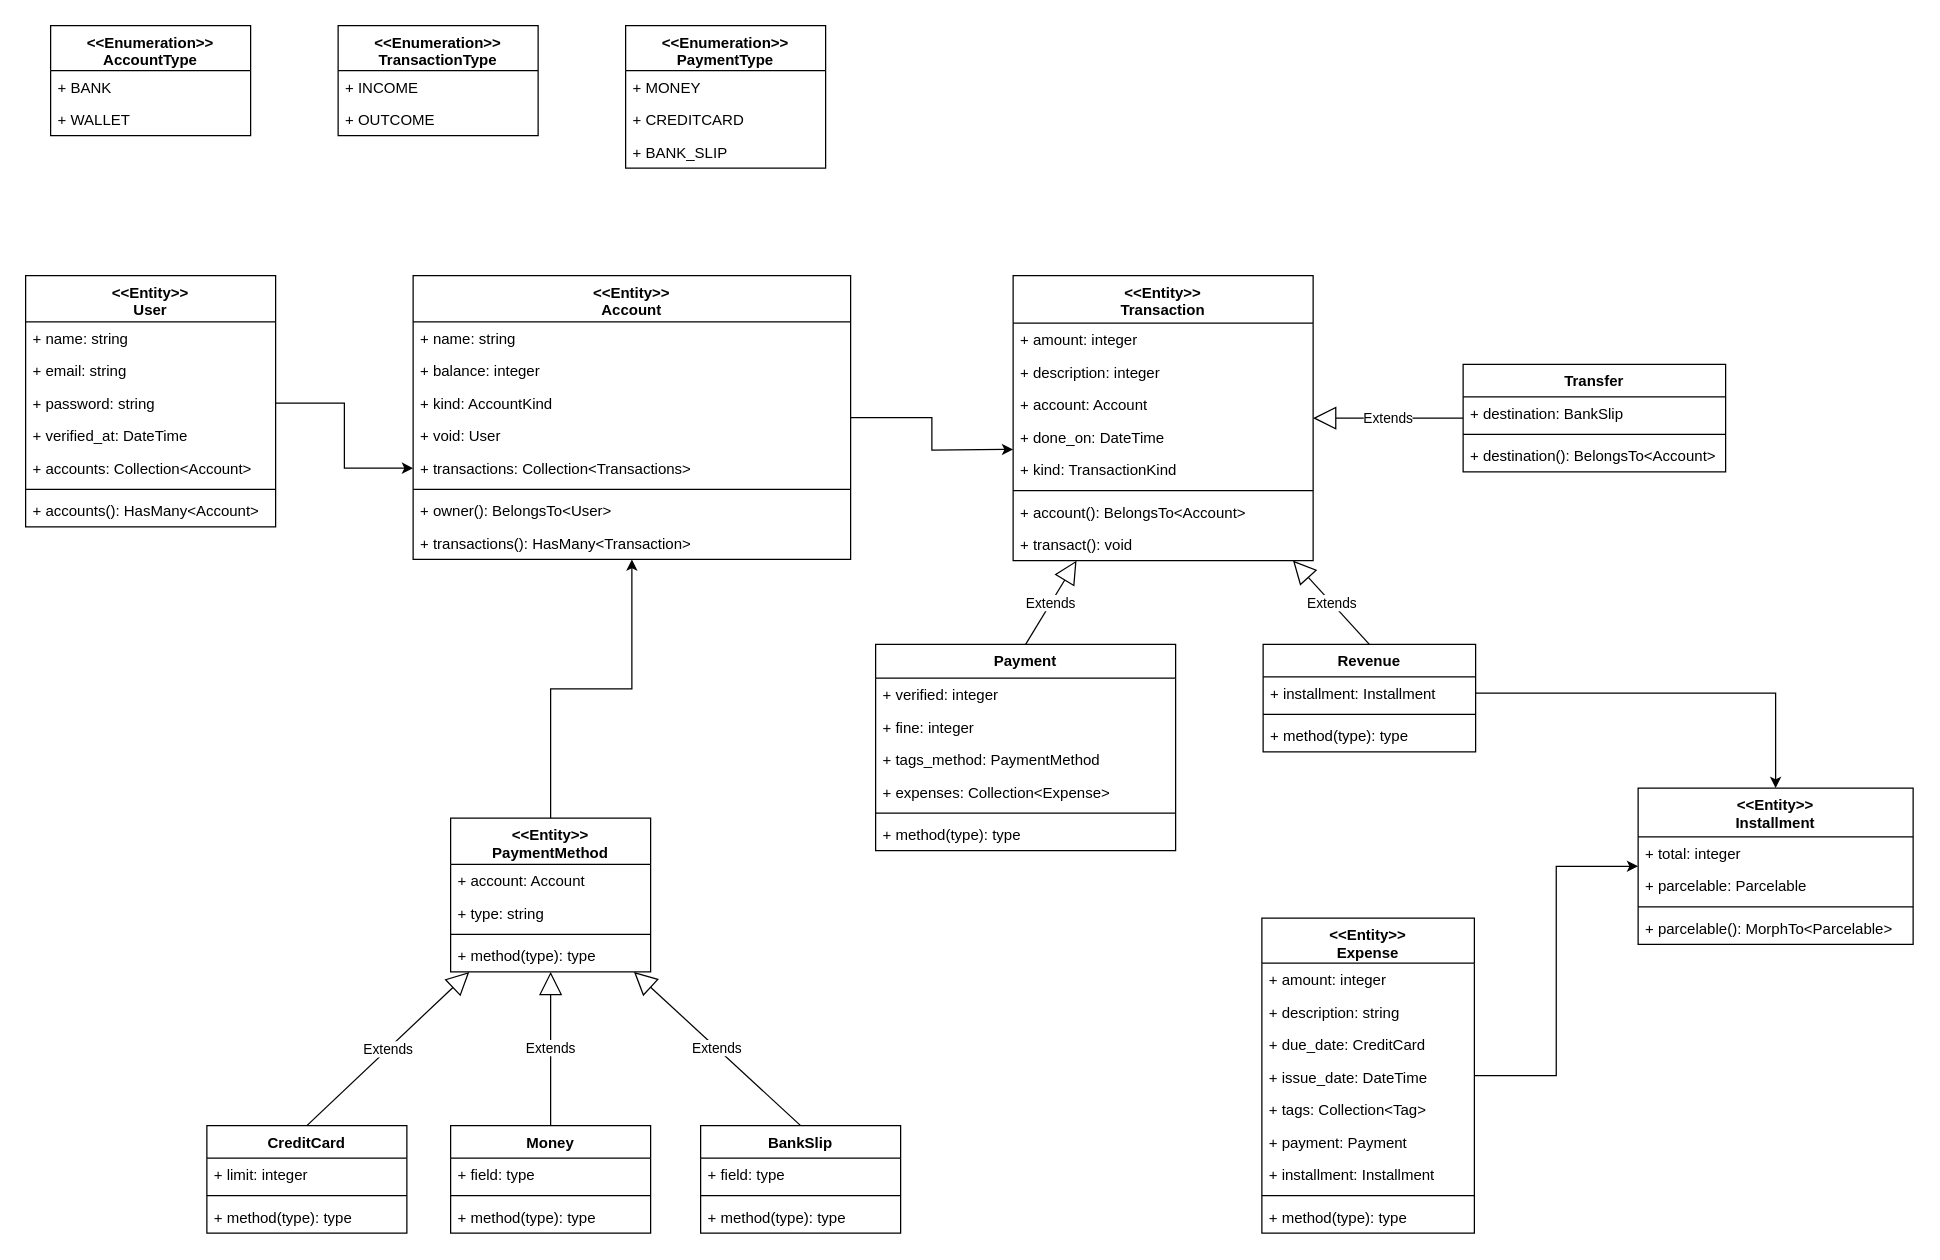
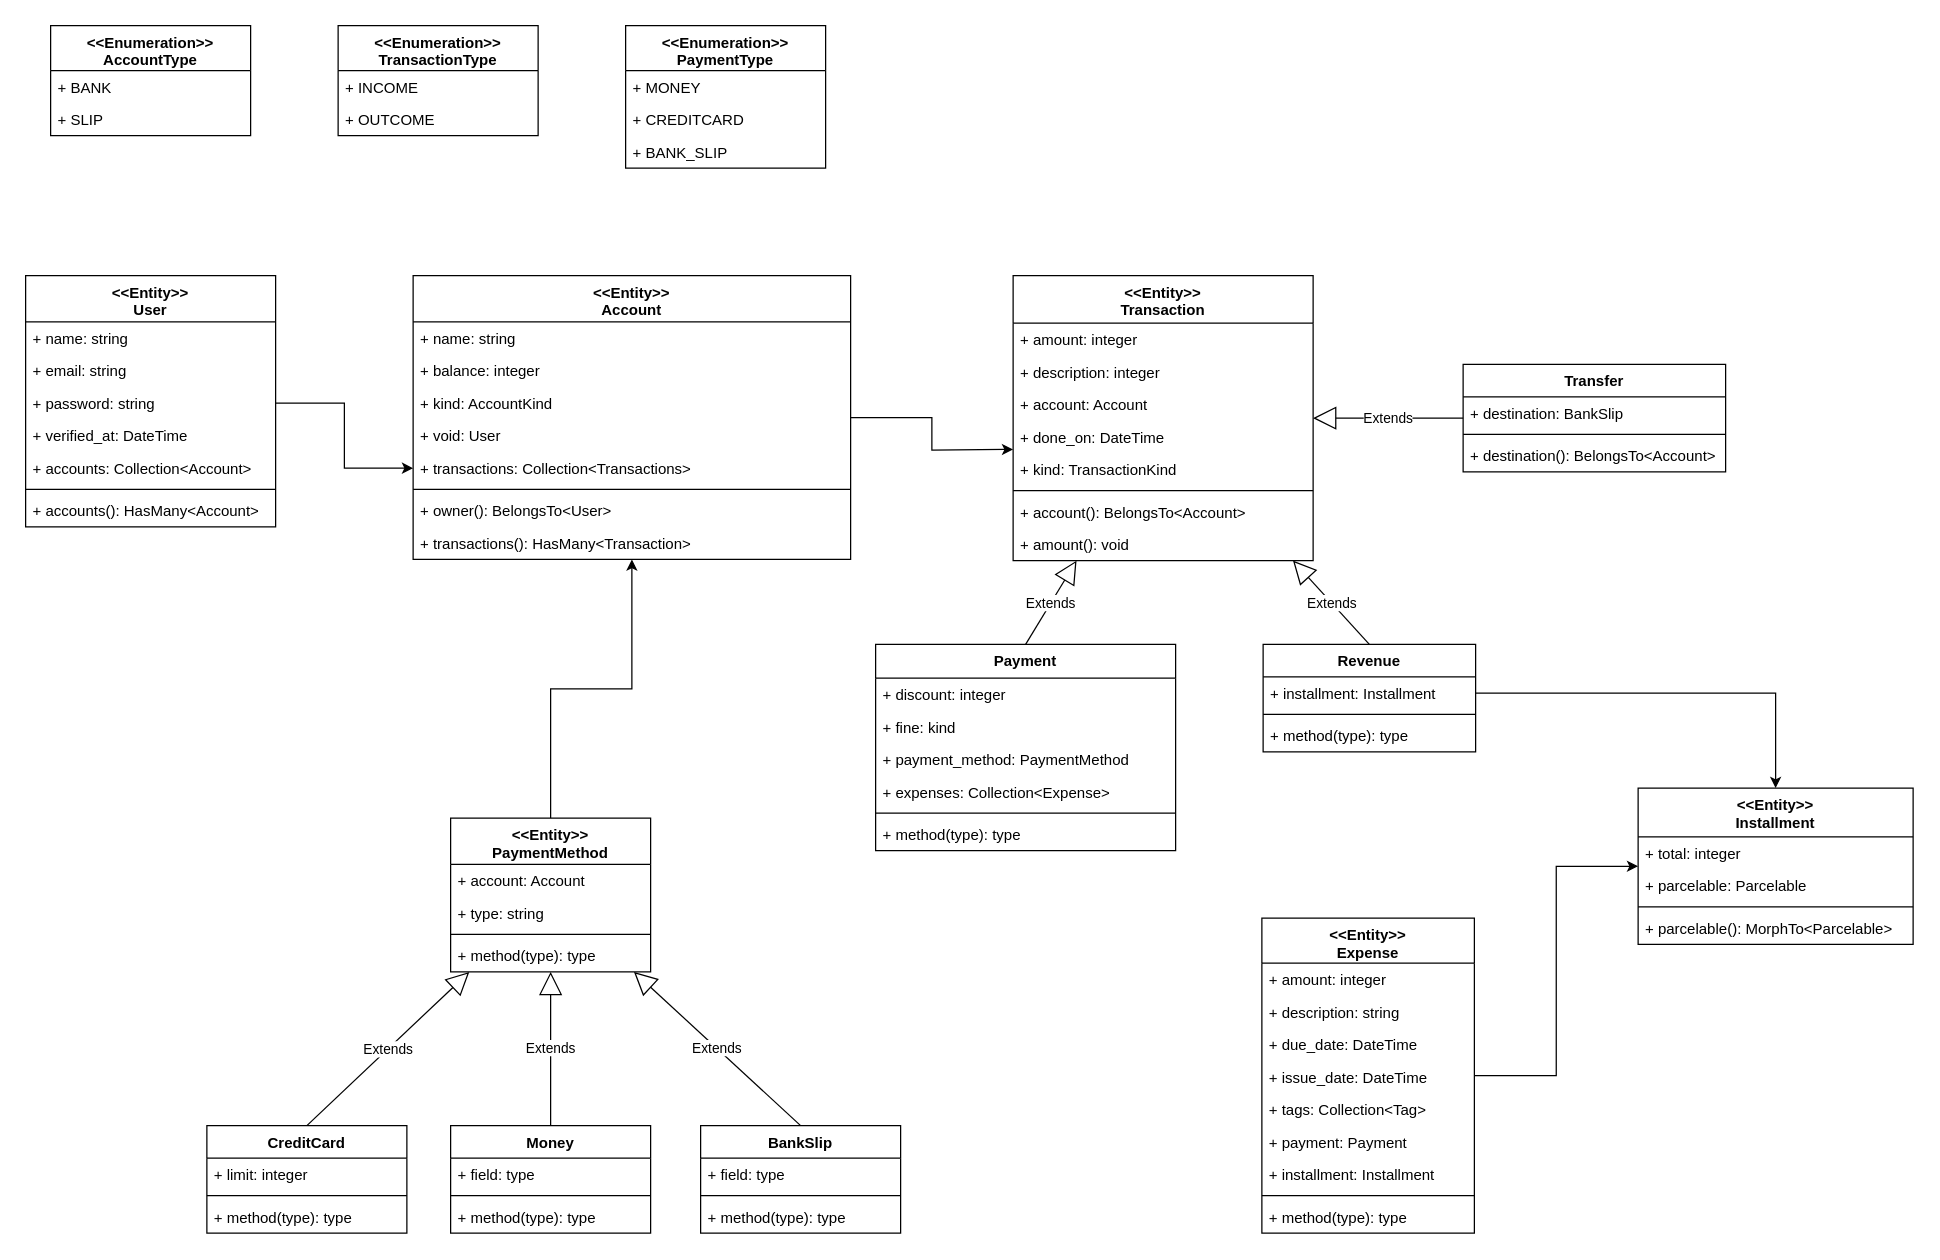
node "+ WALLET": label "+ WALLET" -> "+ SLIP"
node "+ transact(): void": label "+ transact(): void" -> "+ amount(): void"
node "+ verified: integer": label "+ verified: integer" -> "+ discount: integer"
node "+ fine: integer": label "+ fine: integer" -> "+ fine: kind"
node "+ tags_method: PaymentMethod": label "+ tags_method: PaymentMethod" -> "+ payment_method: PaymentMethod"
node "+ due_date: CreditCard": label "+ due_date: CreditCard" -> "+ due_date: DateTime"
